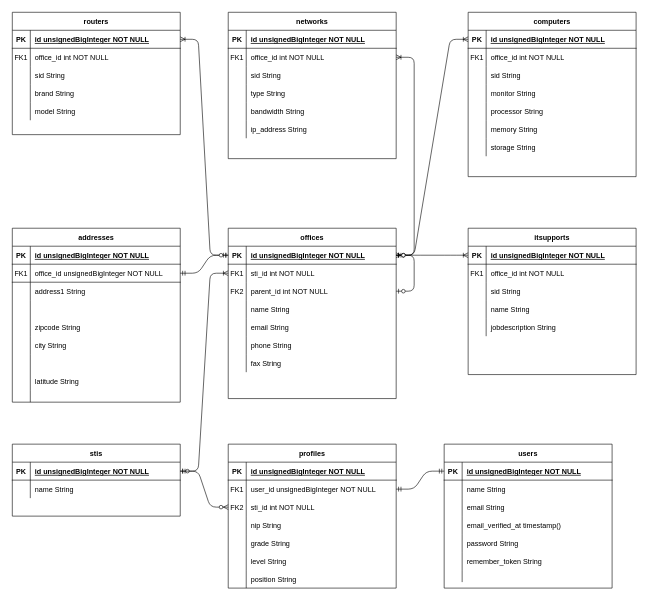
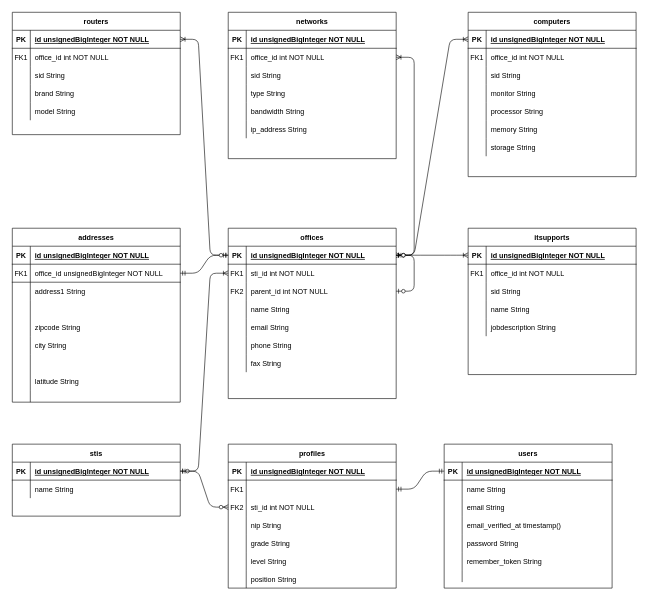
node "user_id unsignedBigInteger NOT NULL": removed
